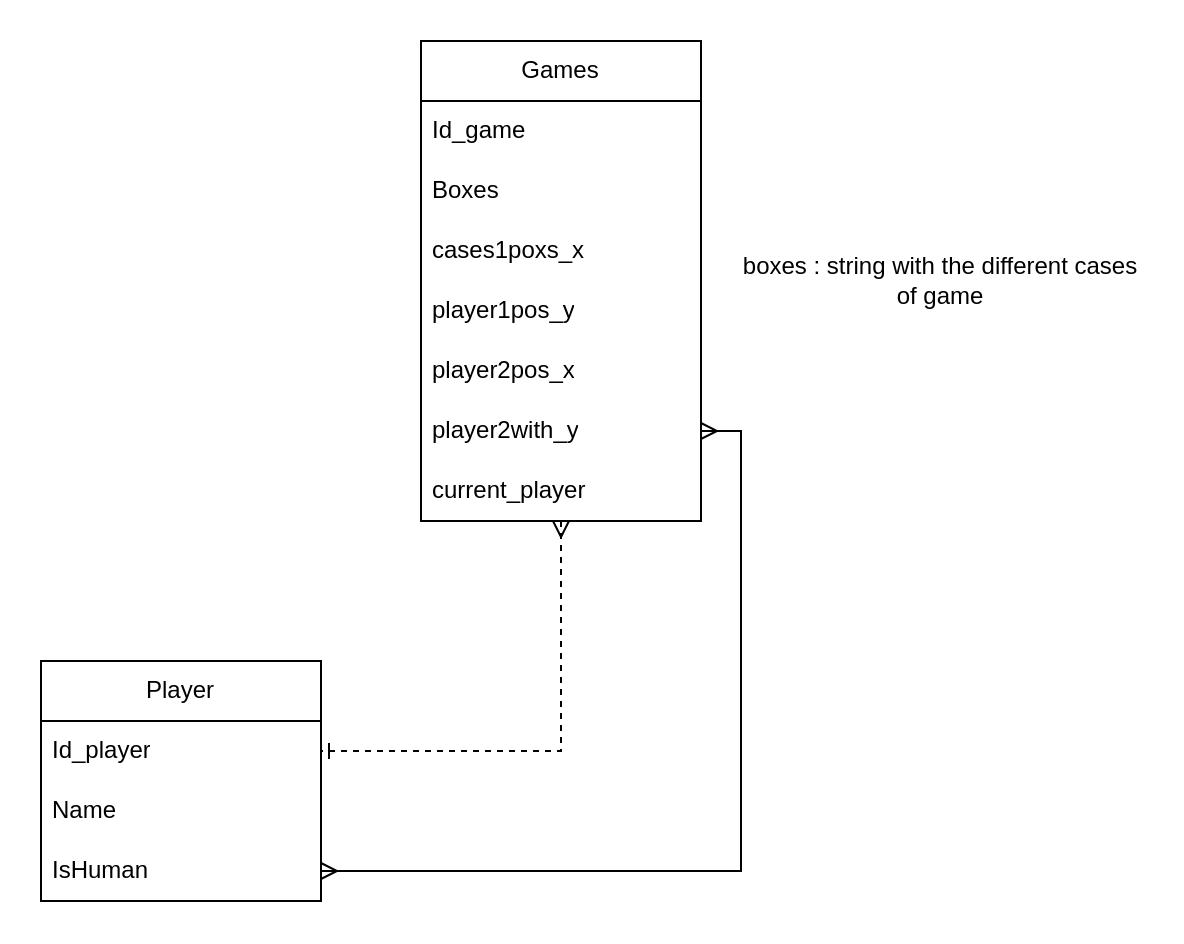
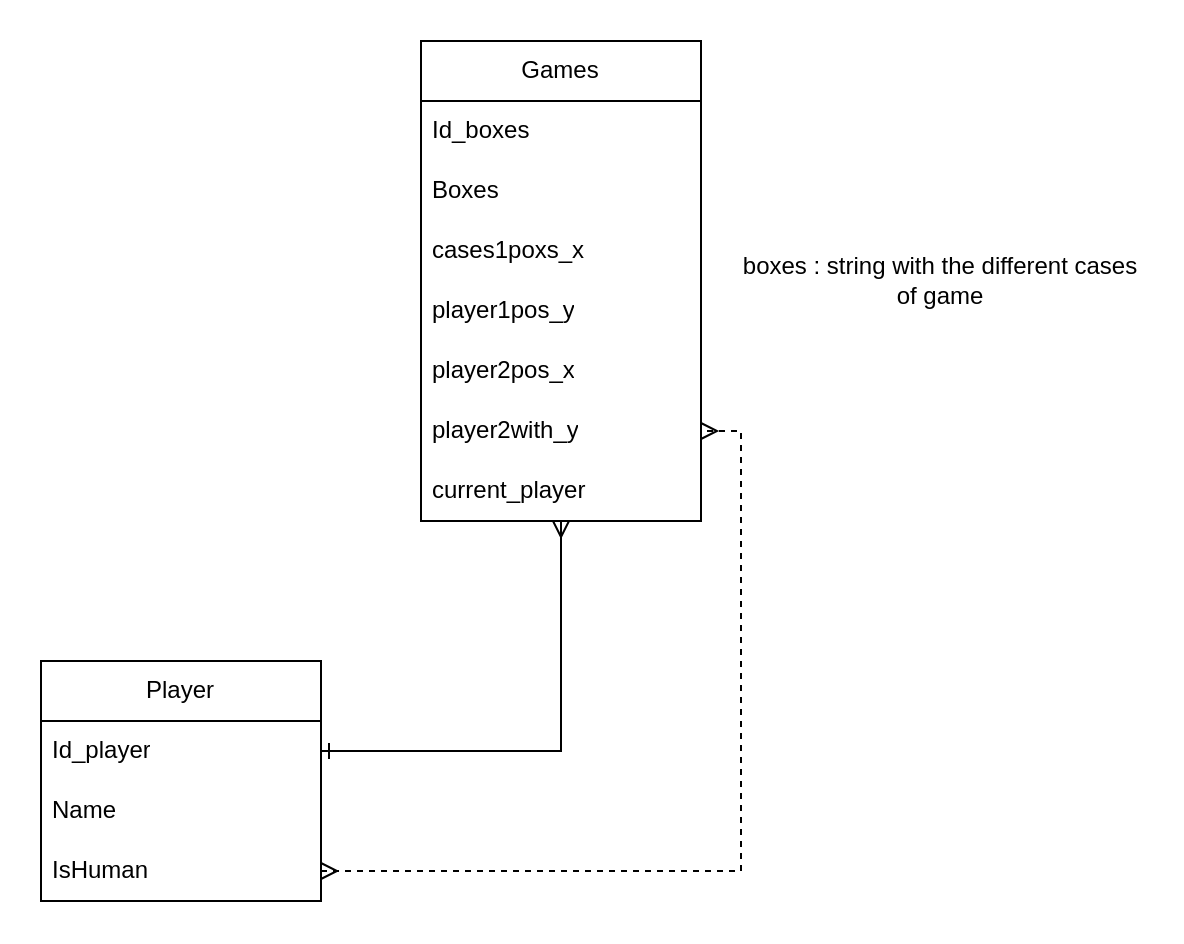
node "Id_game": label "Id_game" -> "Id_boxes"
edge "Games" -- "Id_player": style dashed -> solid
edge "player2with_y" -- "IsHuman": style solid -> dashed
